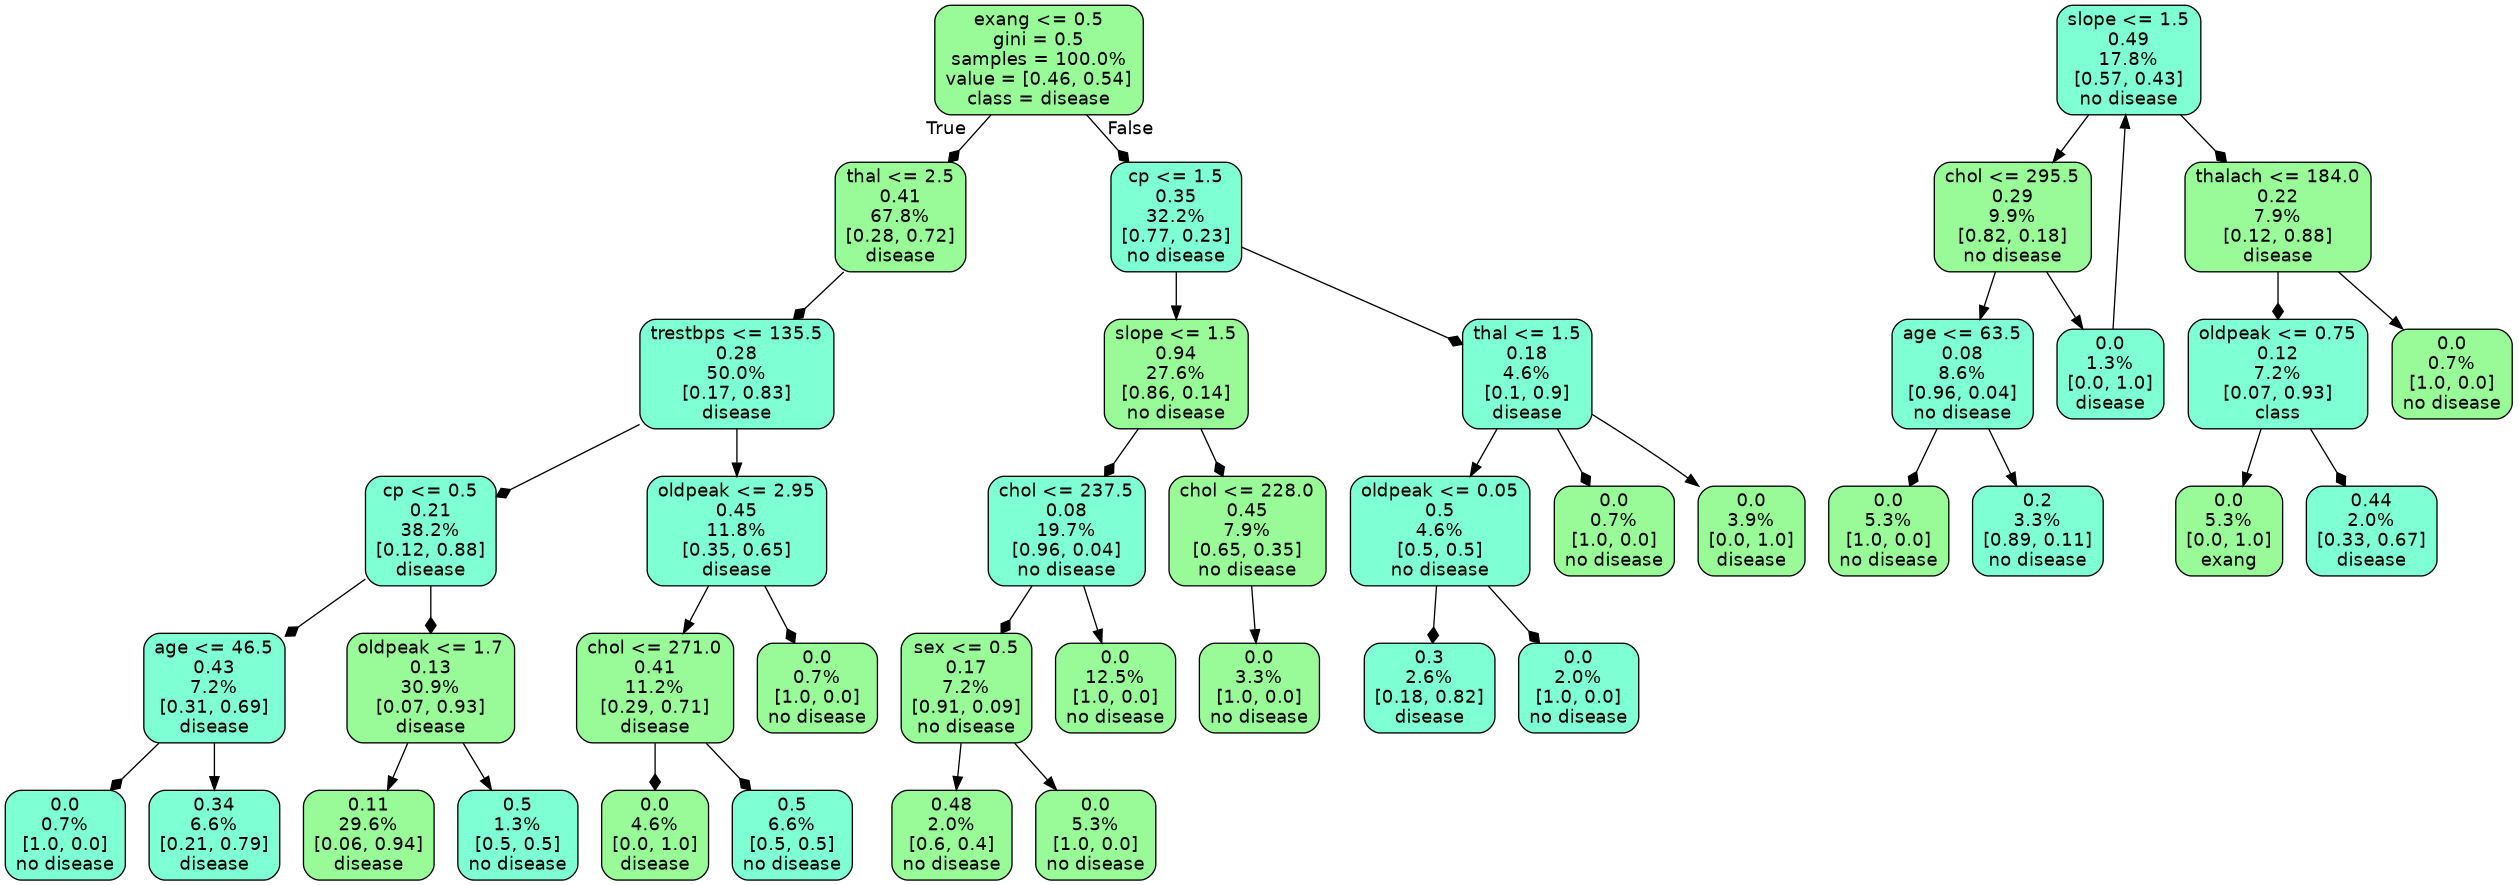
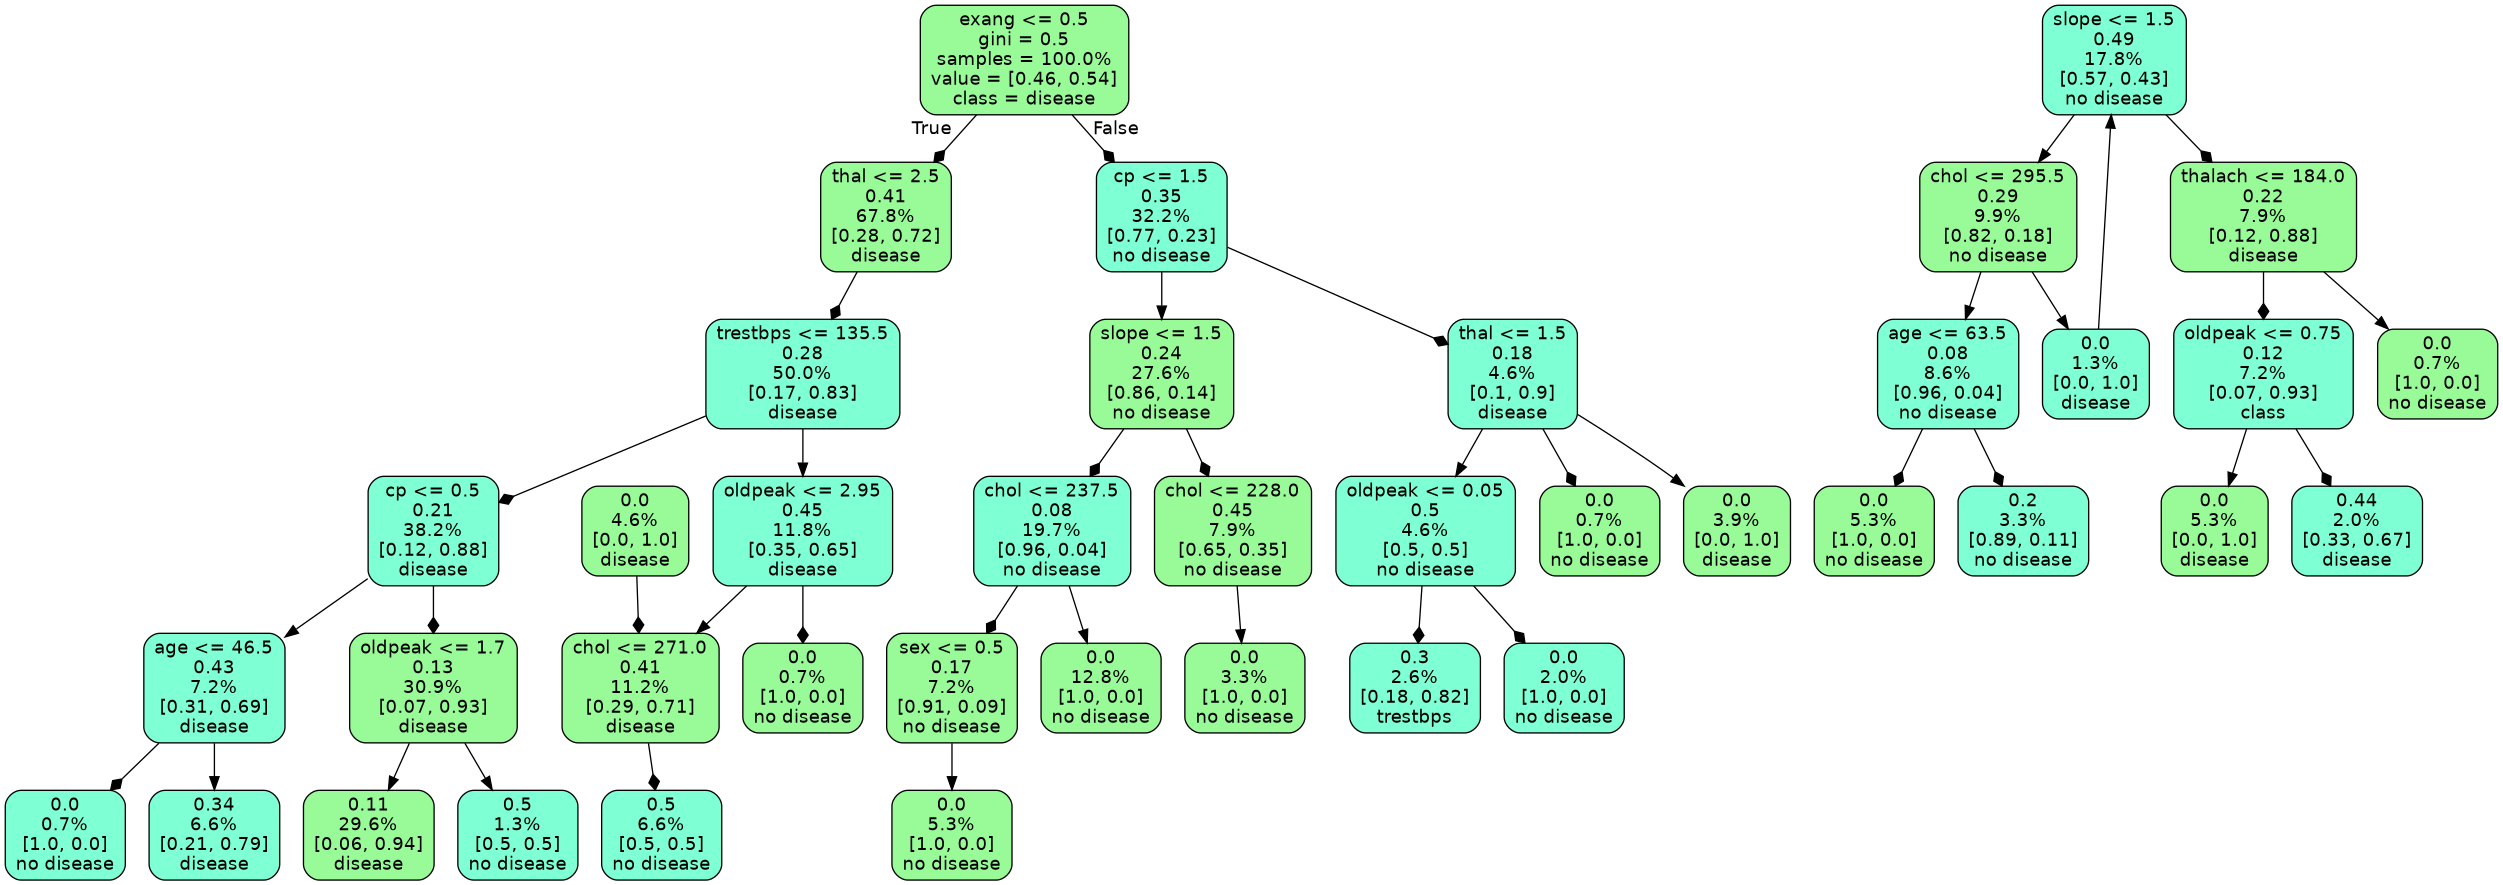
node "slope <= 1.5 0.94 27.6% [0.86, 0.14] no disease": label "slope <= 1.5 0.94 27.6% [0.86, 0.14] no disease" -> "slope <= 1.5 0.24 27.6% [0.86, 0.14] no disease"
edge "age <= 63.5 0.08 8.6% [0.96, 0.04] no disease" -> "0.2 3.3% [0.89, 0.11] no disease": arrowhead normal -> diamond
node "0.0 5.3% [0.0, 1.0] exang": label "0.0 5.3% [0.0, 1.0] exang" -> "0.0 5.3% [0.0, 1.0] disease"
edge "cp <= 0.5 0.21 38.2% [0.12, 0.88] disease" -> "age <= 46.5 0.43 7.2% [0.31, 0.69] disease": arrowhead diamond -> normal
node "0.0 12.5% [1.0, 0.0] no disease": label "0.0 12.5% [1.0, 0.0] no disease" -> "0.0 12.8% [1.0, 0.0] no disease"
node "0.3 2.6% [0.18, 0.82] disease": label "0.3 2.6% [0.18, 0.82] disease" -> "0.3 2.6% [0.18, 0.82] trestbps"
edge "chol <= 271.0 0.41 11.2% [0.29, 0.71] disease" -> "0.0 4.6% [0.0, 1.0] disease": reversed
node "0.48 2.0% [0.6, 0.4] no disease": removed
